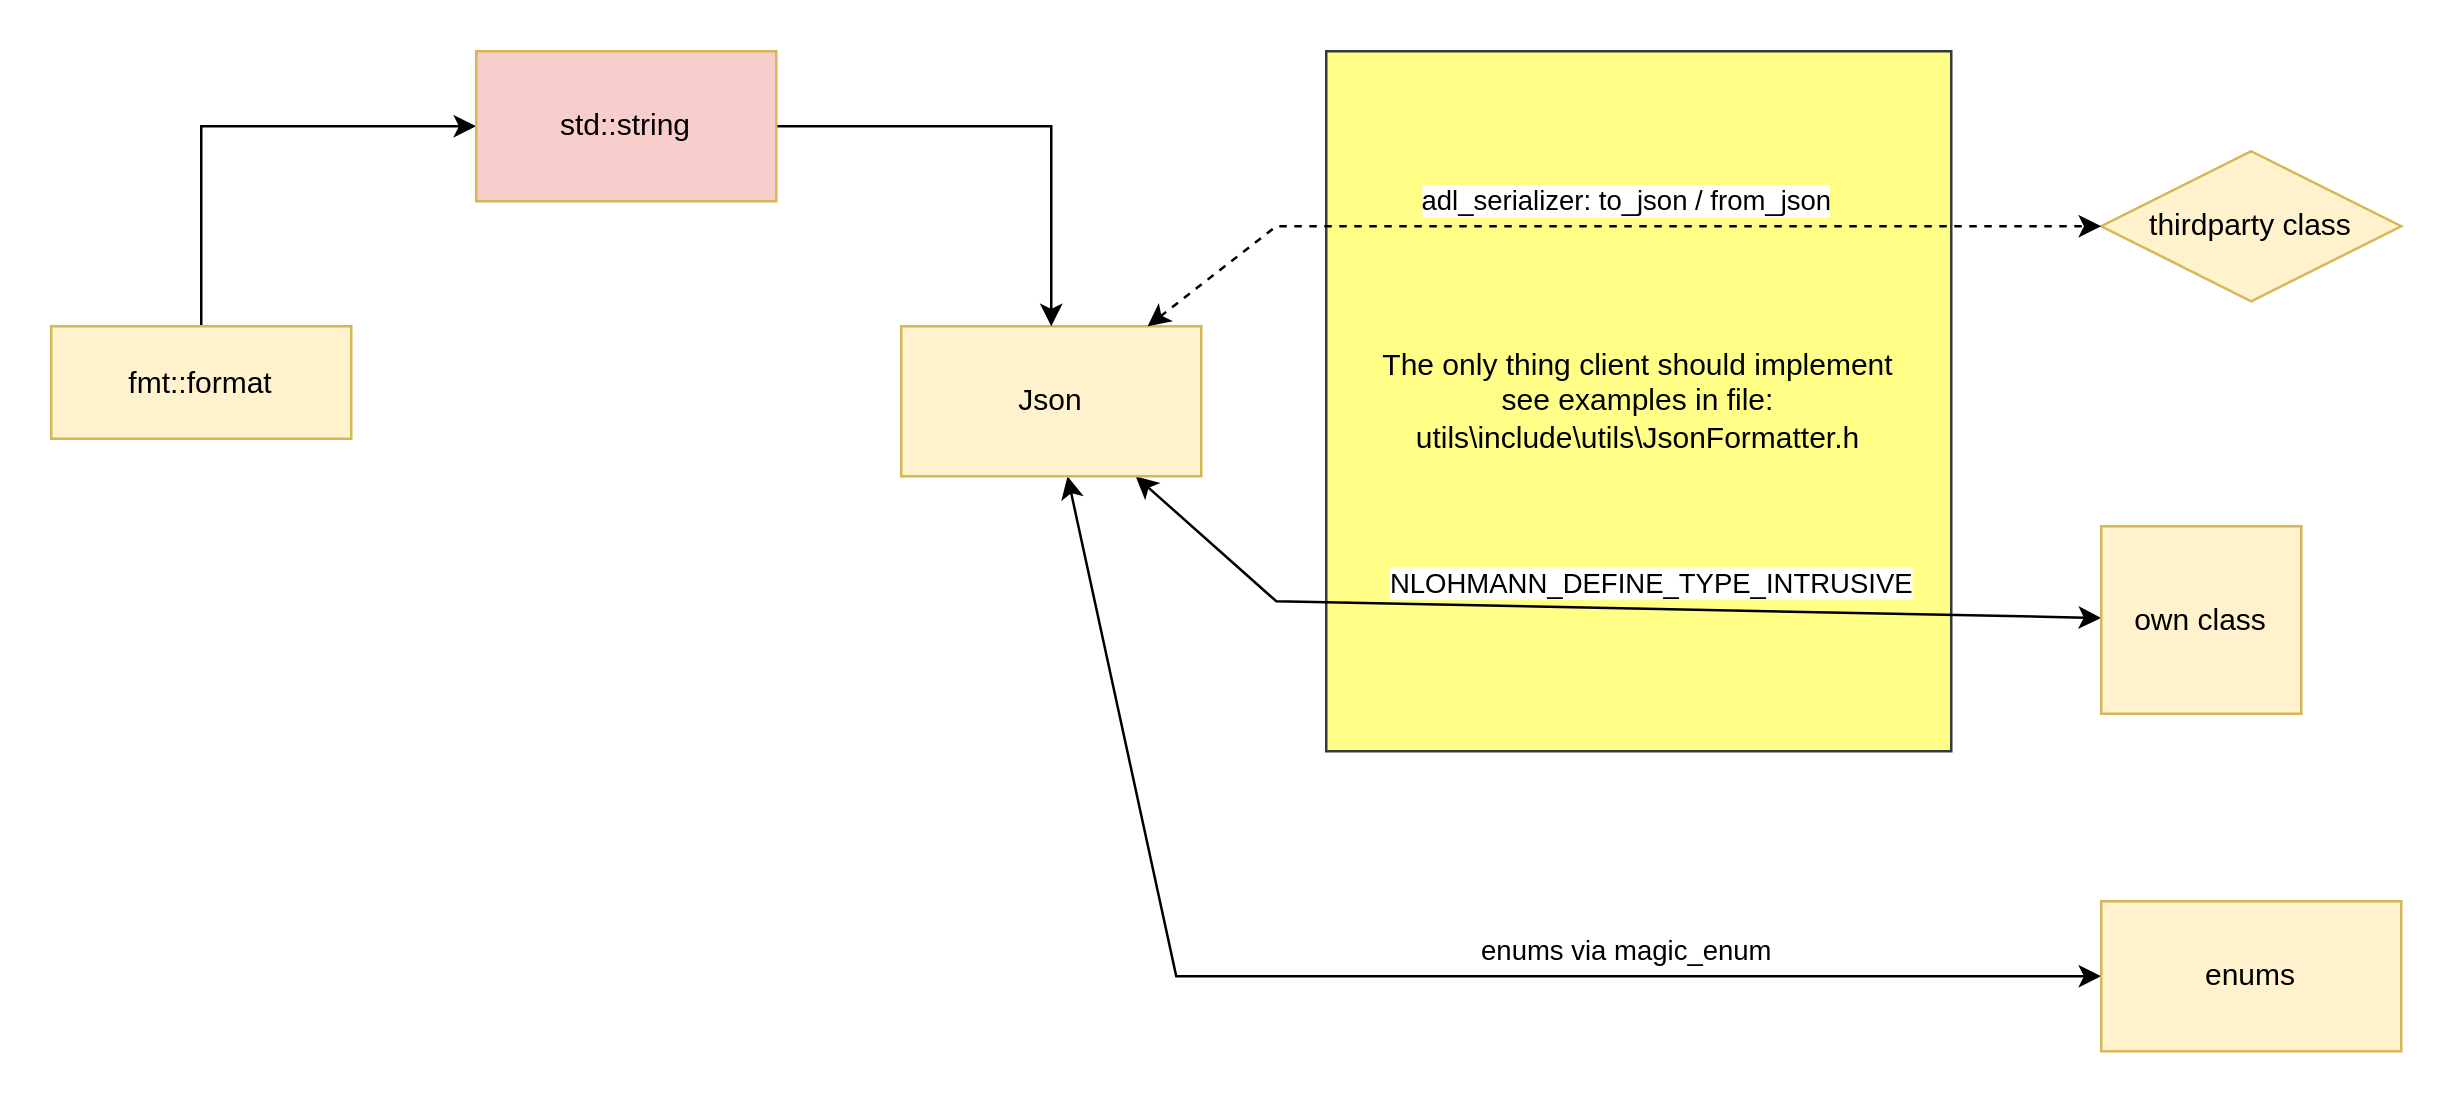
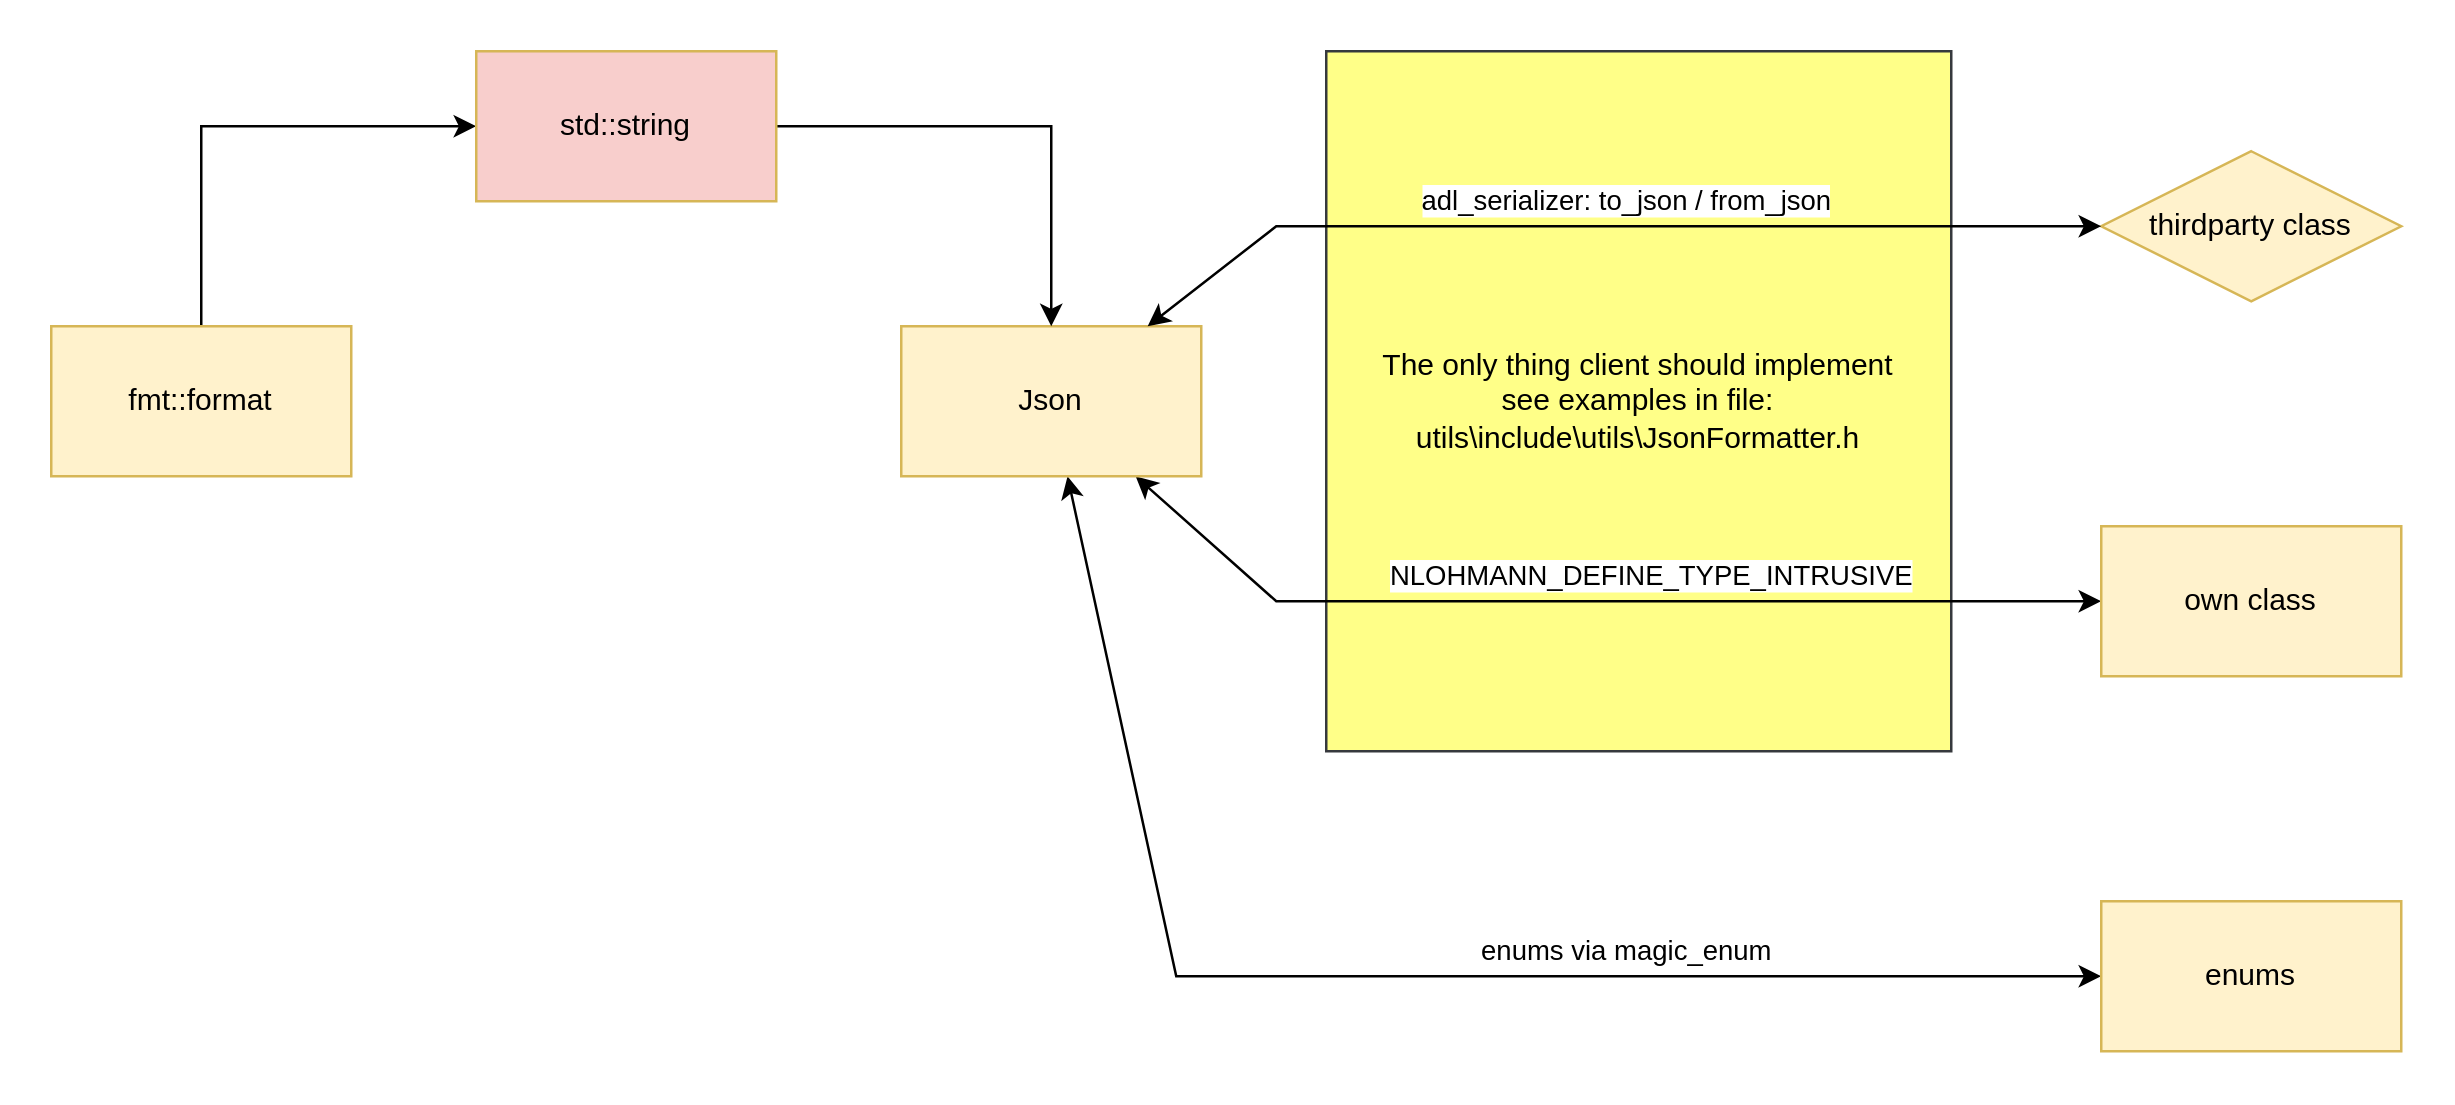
edge "thirdparty class" -- "Json": style dashed -> solid
node "fmt::format": size 300x113 -> 300x150
node "own class": size 200x188 -> 300x150
